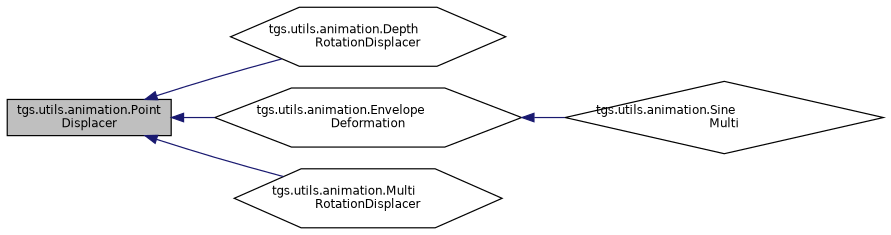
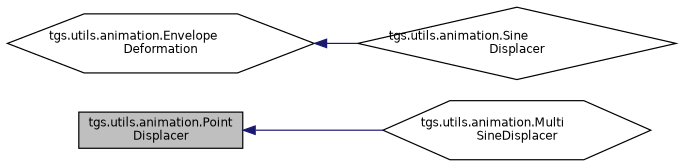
node "tgs.utils.animation.Depth RotationDisplacer": removed
edge "tgs.utils.animation.Envelope Deformation" -> "tgs.utils.animation.Point Displacer": removed
node "tgs.utils.animation.Sine Multi": label "tgs.utils.animation.Sine Multi" -> "tgs.utils.animation.Sine Displacer"
node "tgs.utils.animation.Multi RotationDisplacer": label "tgs.utils.animation.Multi RotationDisplacer" -> "tgs.utils.animation.Multi SineDisplacer"
